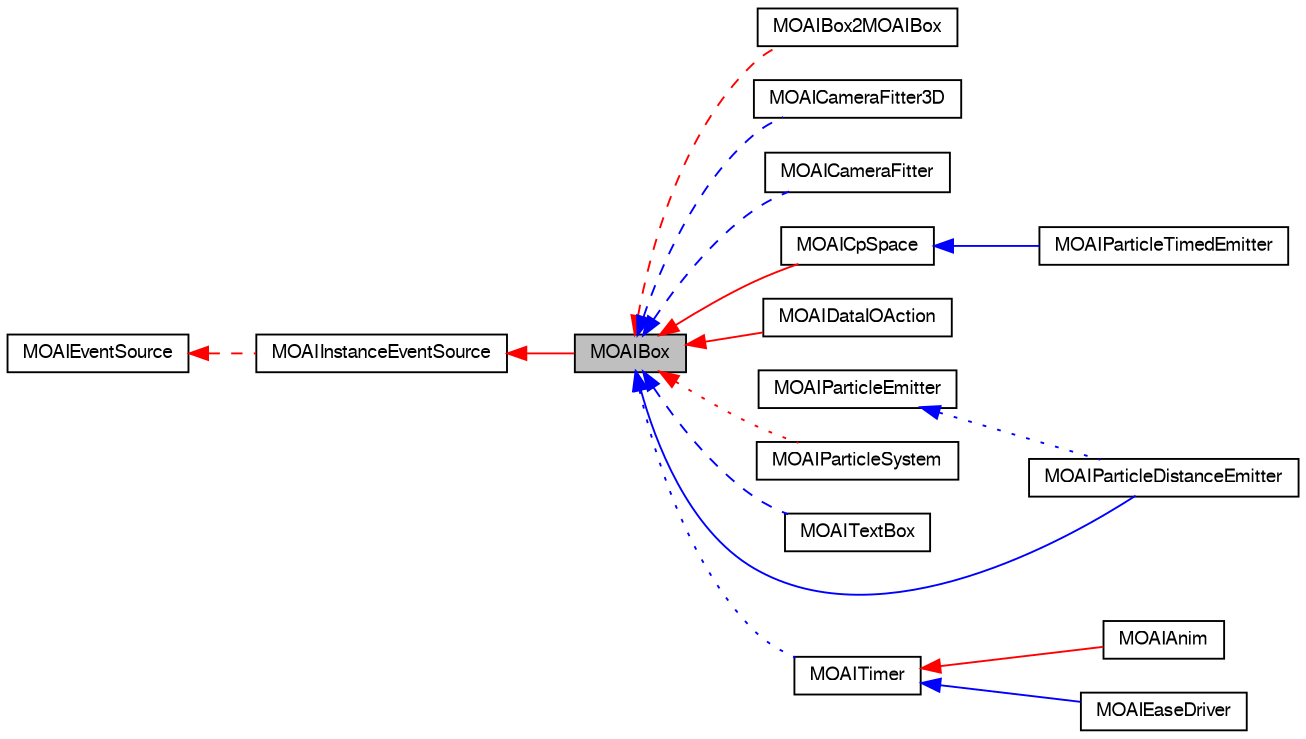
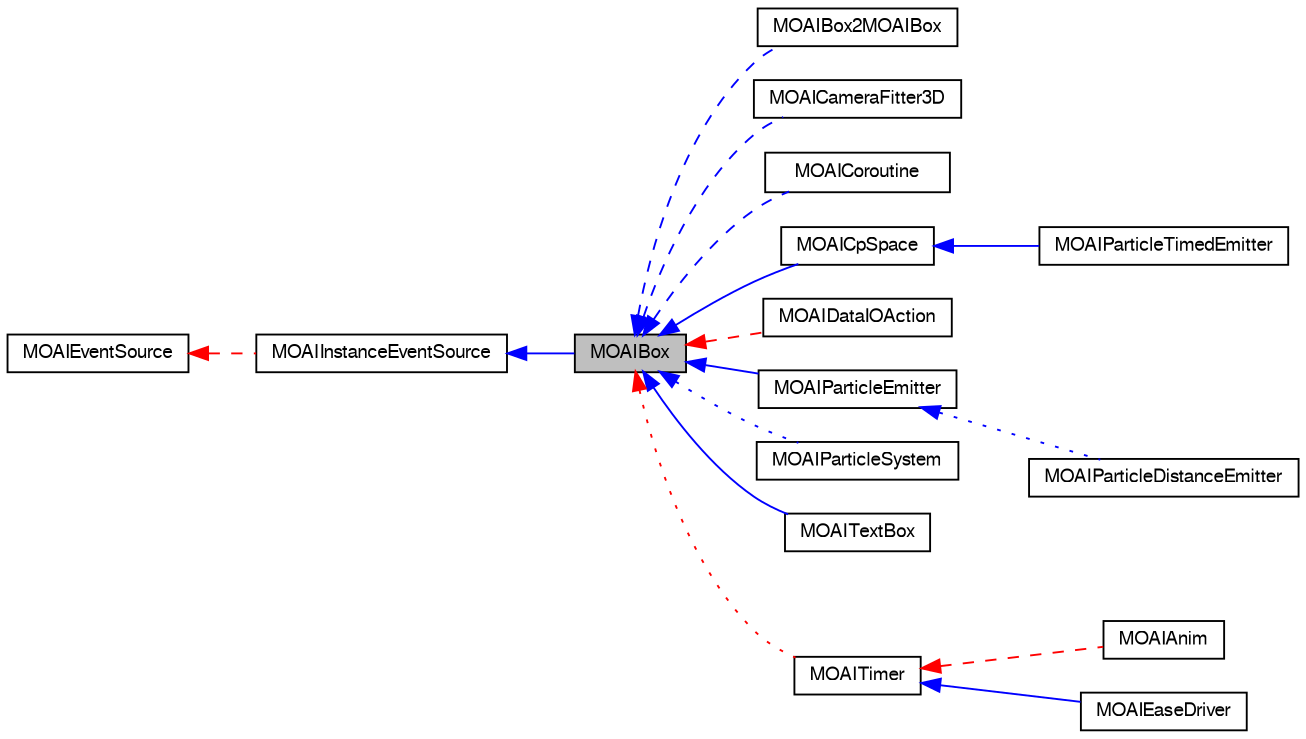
edge "MOAIBox2MOAIBox" -> "MOAIBox": color red -> blue
node "MOAICameraFitter": label "MOAICameraFitter" -> "MOAICoroutine"
edge "MOAICpSpace" -> "MOAIBox": color red -> blue
edge "MOAIDataIOAction" -> "MOAIBox": style solid -> dashed
edge "MOAIBox" -> "MOAIInstanceEventSource": color red -> blue
edge "MOAIParticleSystem" -> "MOAIBox": color red -> blue
edge "MOAITextBox" -> "MOAIBox": style dashed -> solid
edge "MOAITimer" -> "MOAIBox": color blue -> red
edge "MOAIParticleDistanceEmitter" -> "MOAIBox": now "MOAIParticleEmitter" -> "MOAIBox"
edge "MOAIAnim" -> "MOAITimer": style solid -> dashed
